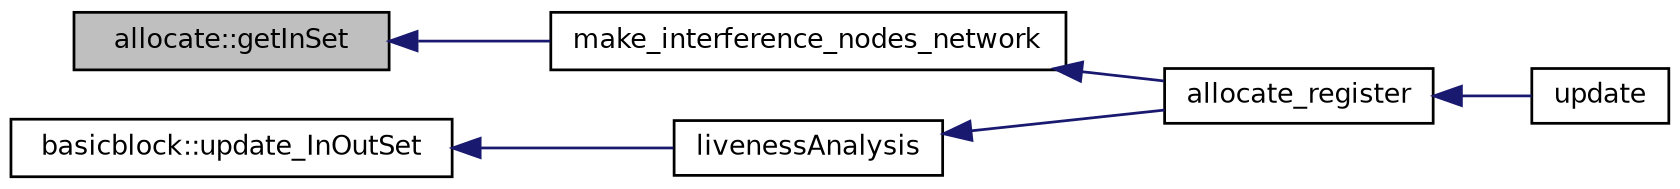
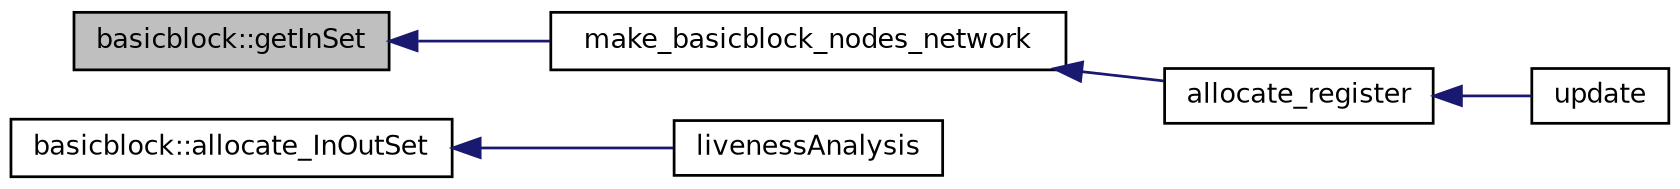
node "allocate::getInSet": label "allocate::getInSet" -> "basicblock::getInSet"
node "make_interference_nodes_network": label "make_interference_nodes_network" -> "make_basicblock_nodes_network"
edge "allocate_register" -> "livenessAnalysis": removed
node "basicblock::update_InOutSet": label "basicblock::update_InOutSet" -> "basicblock::allocate_InOutSet"
